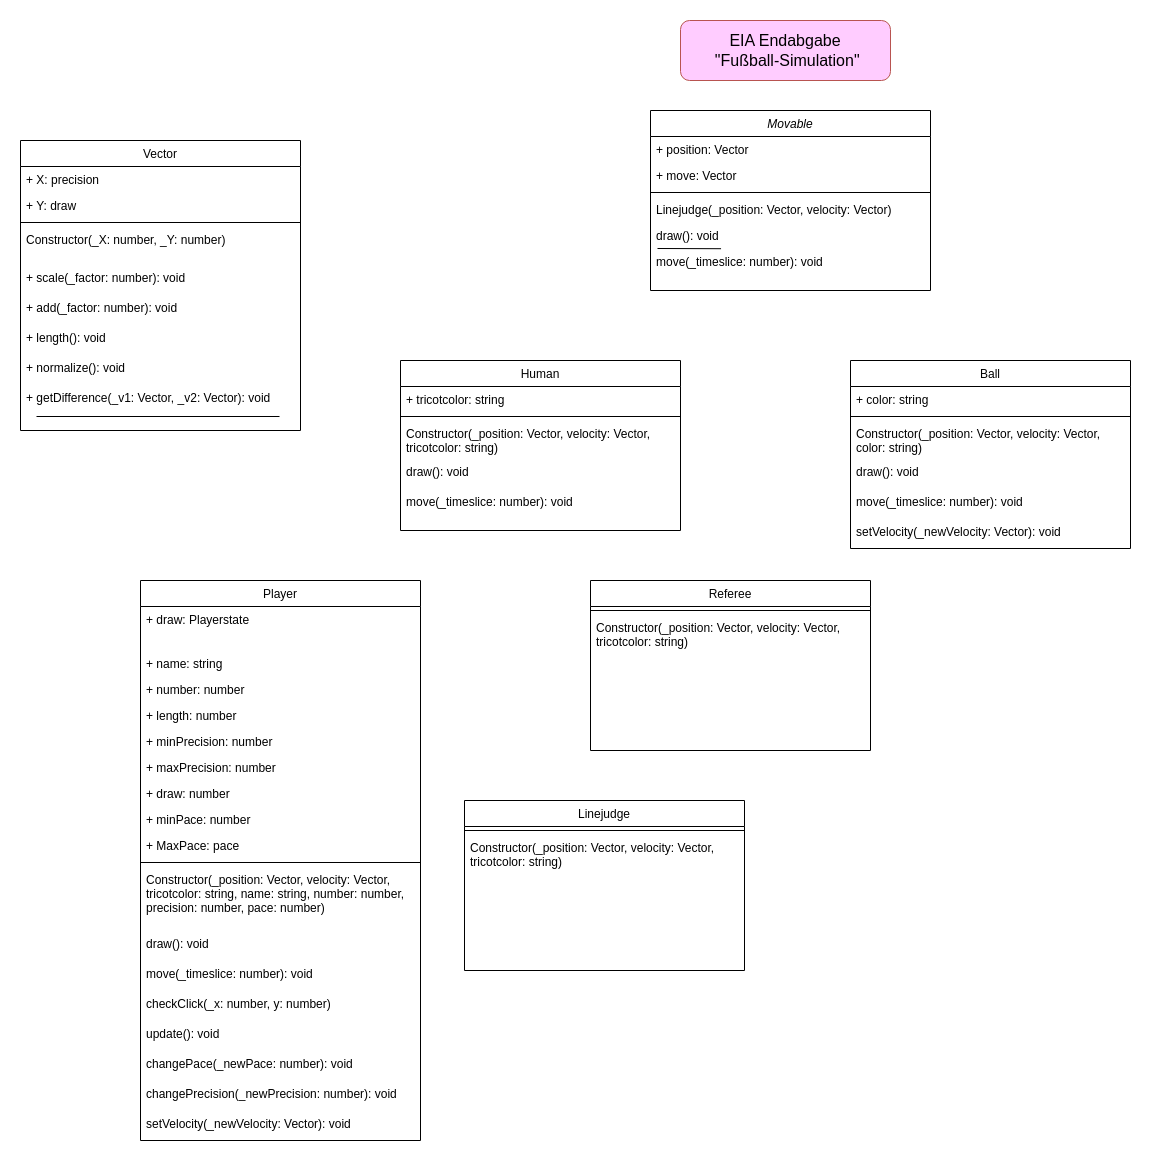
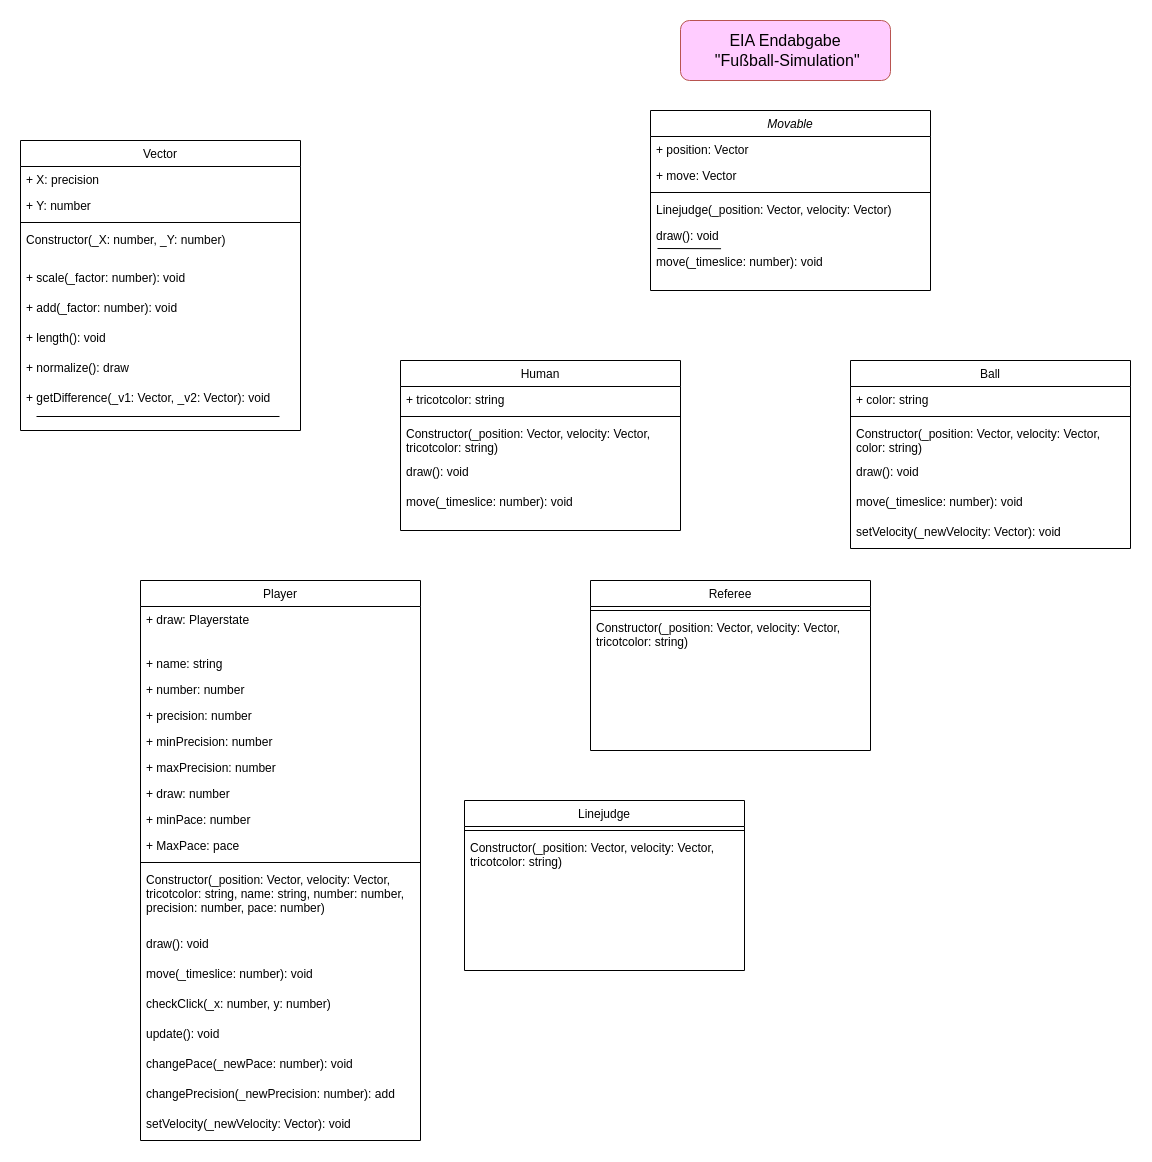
node "+ Y: draw": label "+ Y: draw" -> "+ Y: number"
node "+ normalize(): void": label "+ normalize(): void" -> "+ normalize(): draw"
node "+ length: number": label "+ length: number" -> "+ precision: number"
node "changePrecision(_newPrecision: number): void": label "changePrecision(_newPrecision: number): void" -> "changePrecision(_newPrecision: number): add"
